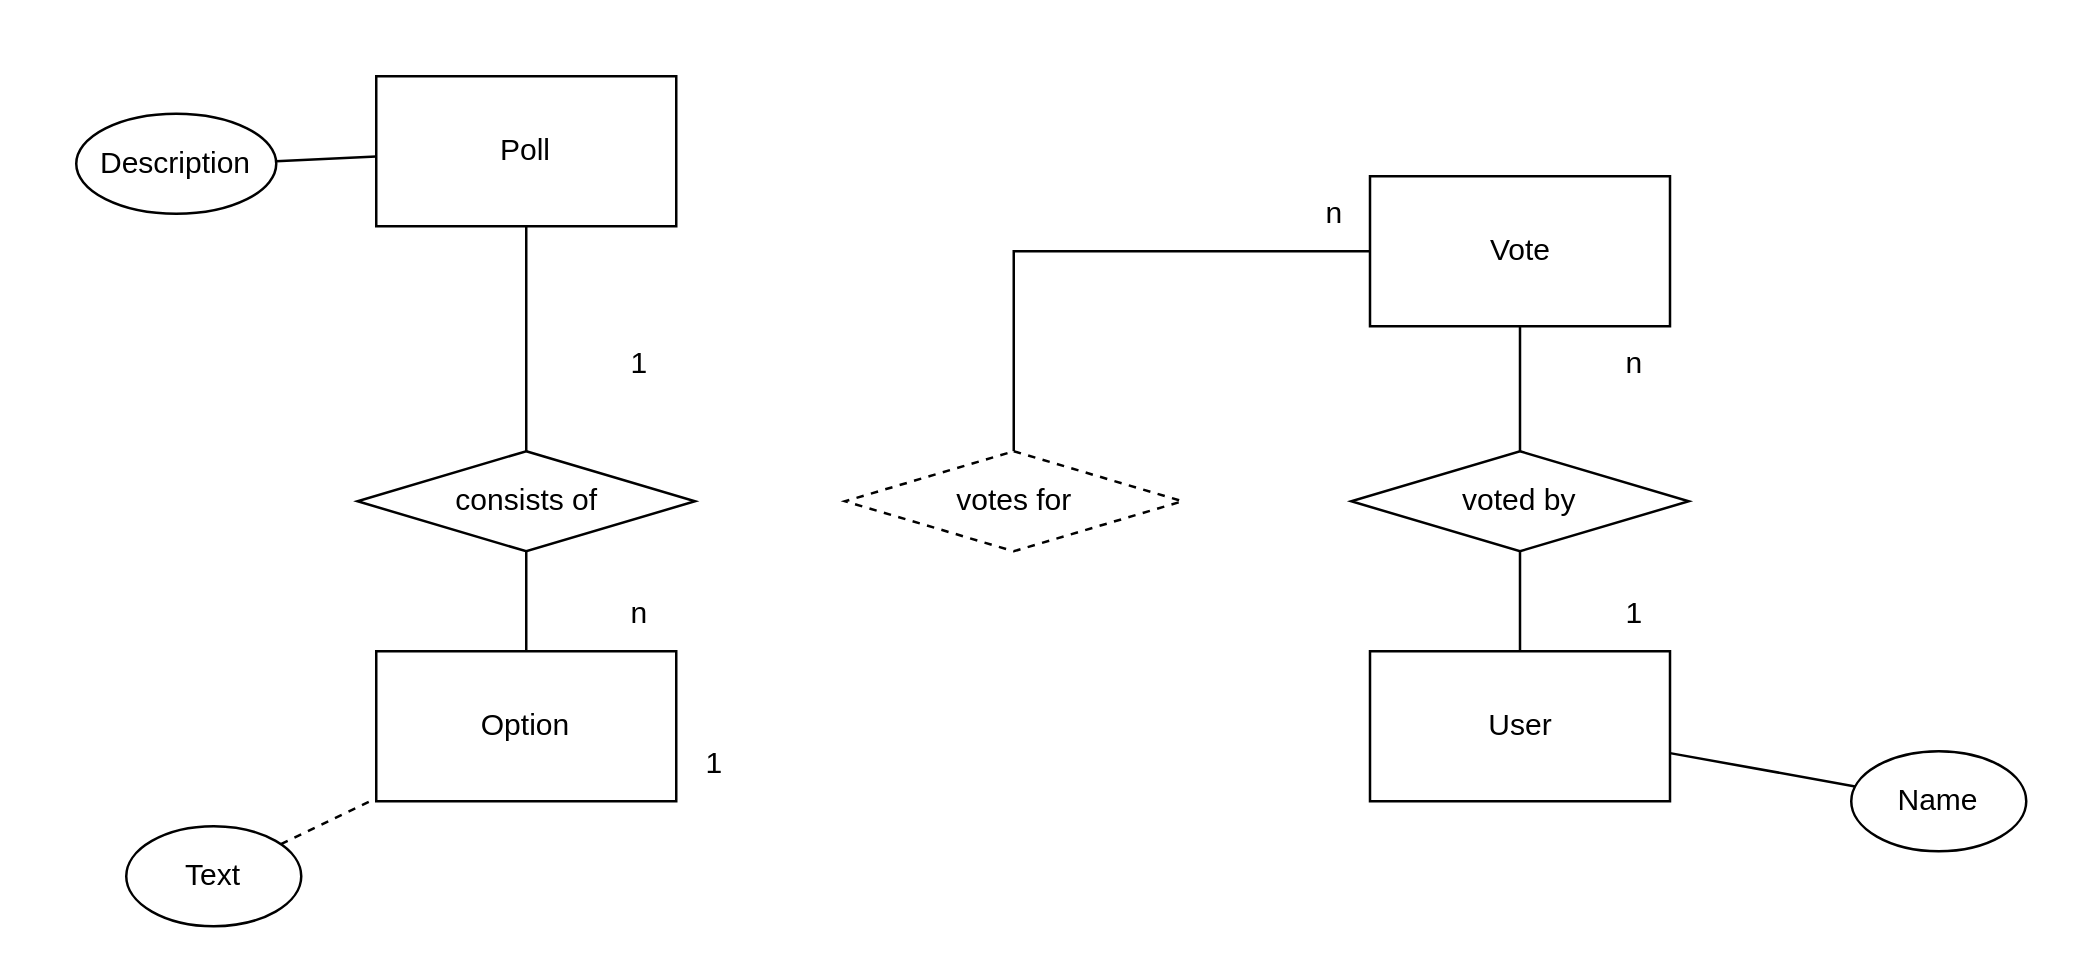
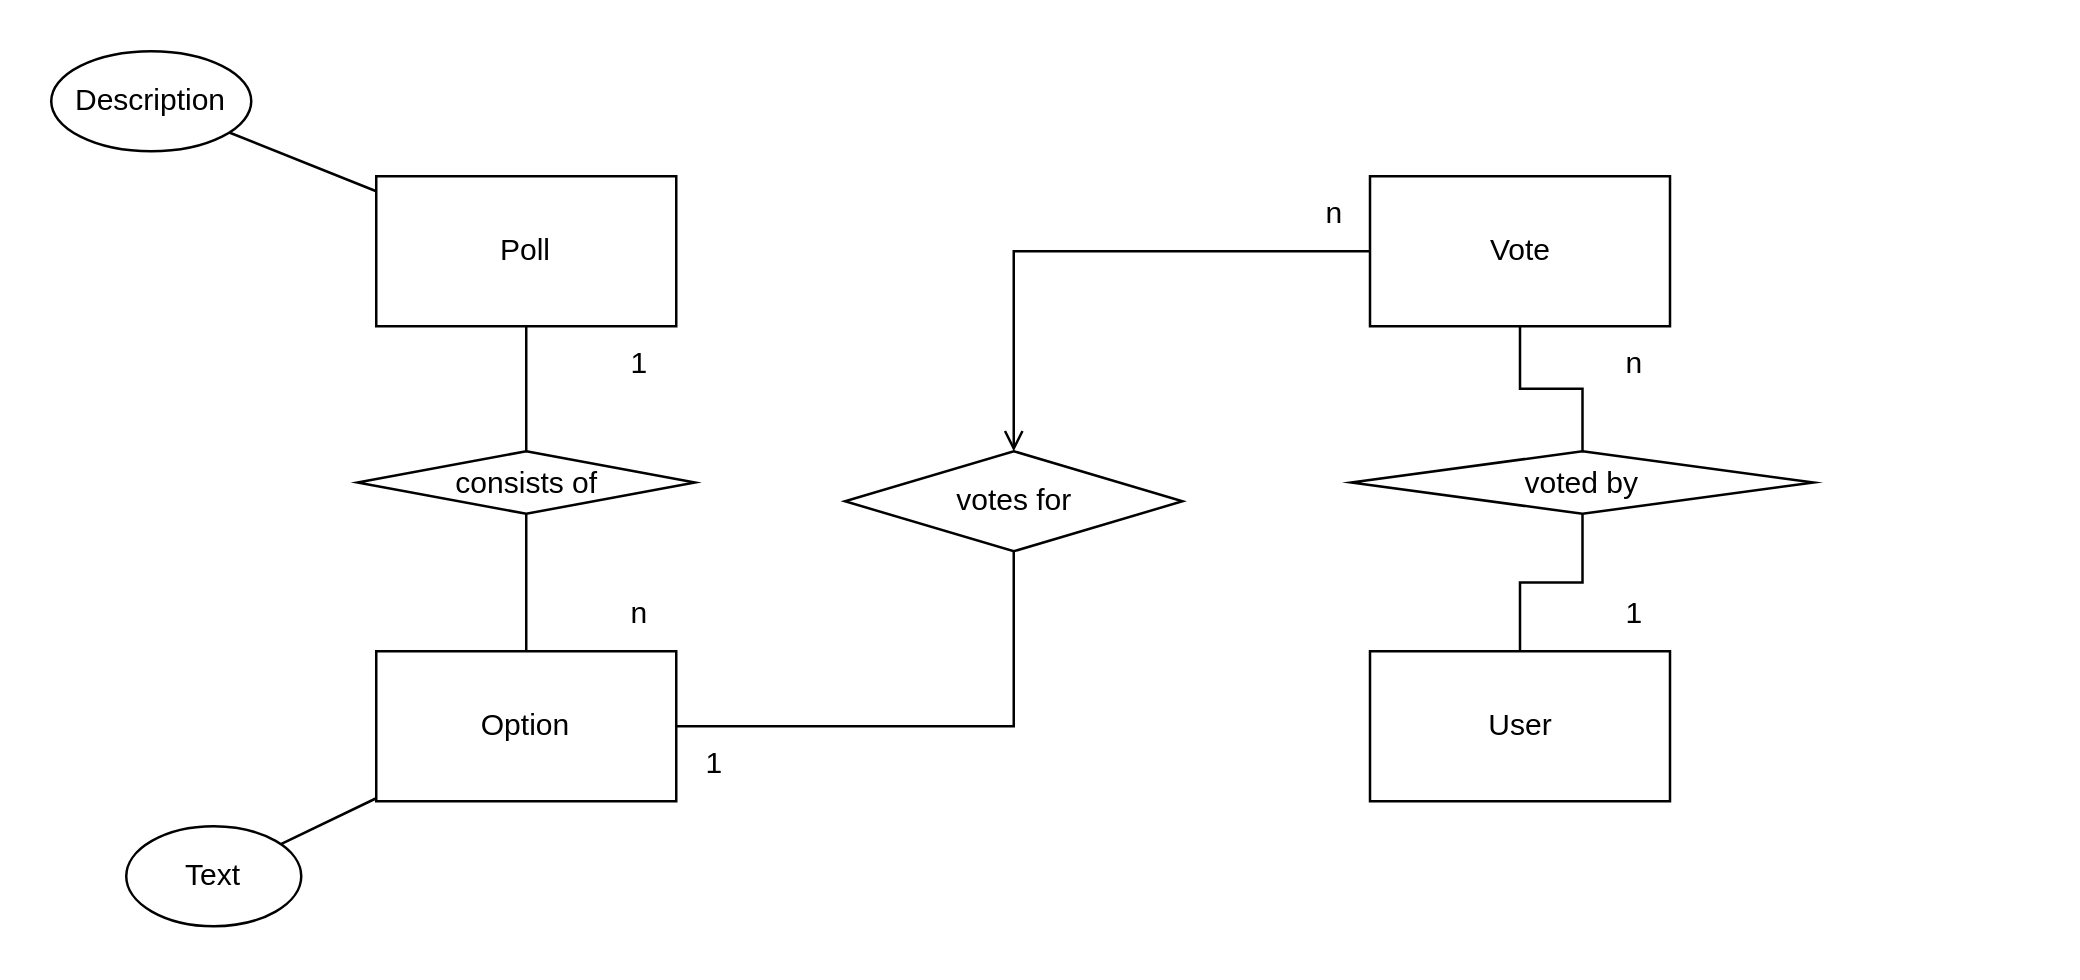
node "Poll": moved (526, 151) -> (526, 251)
node "Description": moved (176, 164) -> (151, 101)
edge "Vote" -- "votes for": arrowhead none -> open
node "consists of": size 338x100 -> 338x63
node "votes for": style dashed -> solid
node "voted by": size 338x100 -> 463x63
edge "votes for" -- "Option": added
edge "User" -- "Name": removed
node "Name": removed
edge "Option" -- "Text": style dashed -> solid
